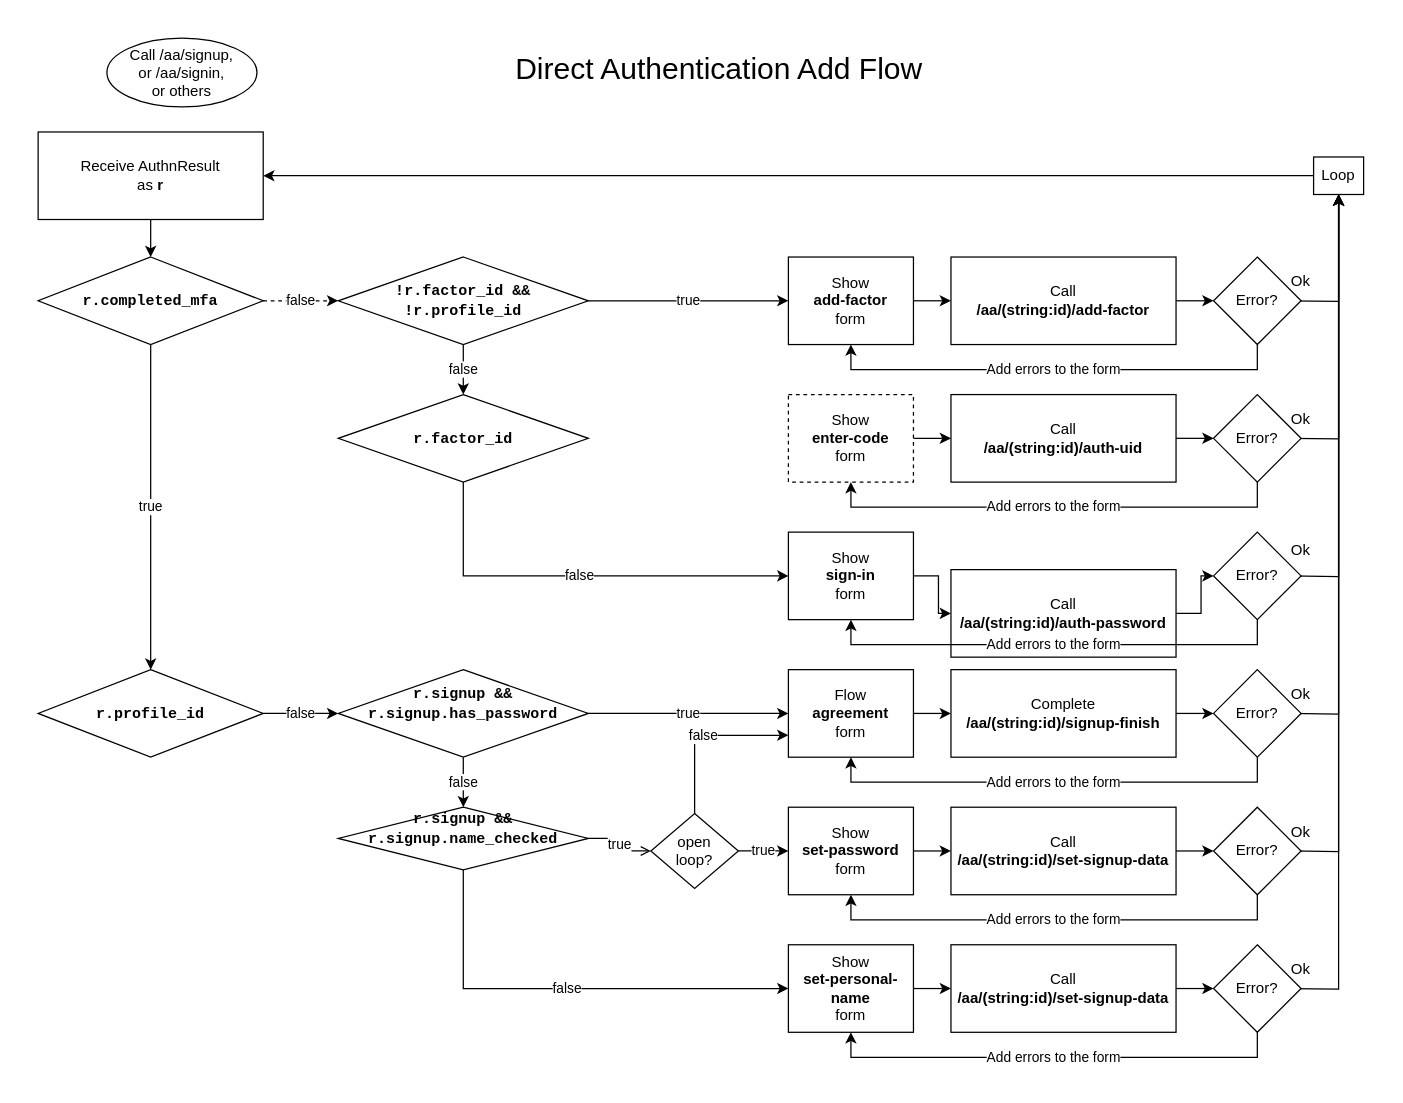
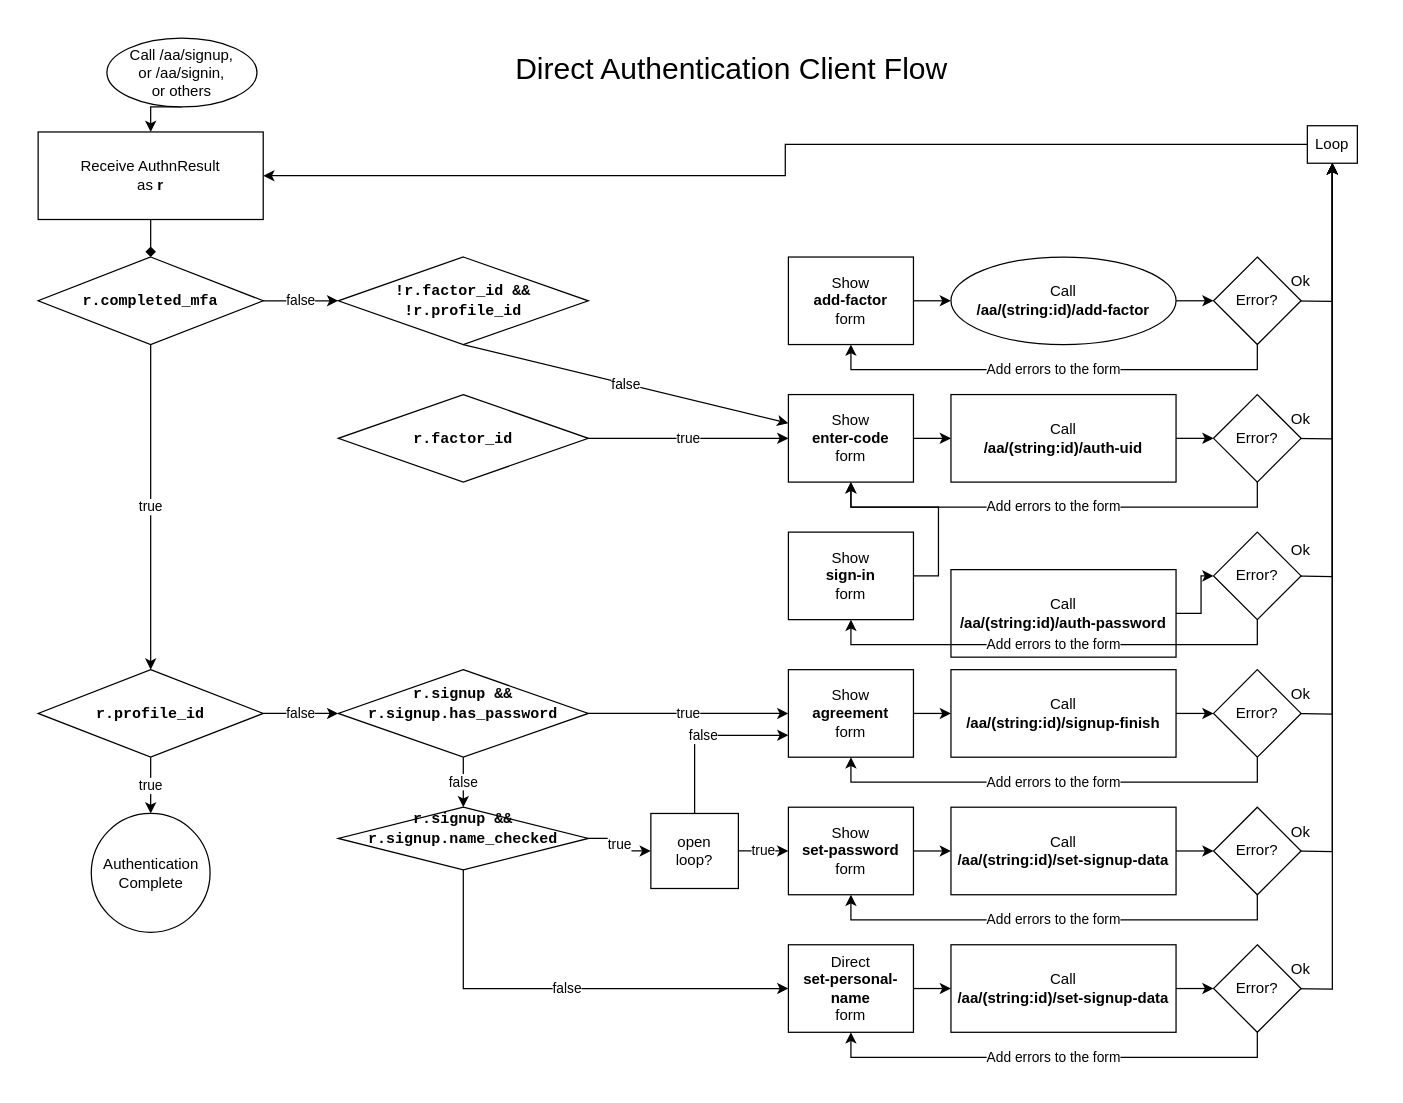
node "Direct Authentication Add Flow": label "Direct Authentication Add Flow" -> "Direct Authentication Client Flow"
edge "Call /aa/signup, or /aa/signin, or others" -> "Receive AuthnResult as r": added
node "Loop": moved (1338, 176) -> (1332, 144)
edge "Receive AuthnResult as r" -> "r.completed_mfa": arrowhead classic -> diamond
edge "r.completed_mfa" -> "!r.factor_id && !r.profile_id": style dashed -> solid
edge "!r.factor_id && !r.profile_id" -> "Show add-factor form": removed, label "true"
node "Call /aa/(string:id)/add-factor": shape rectangle -> ellipse
edge "!r.factor_id && !r.profile_id" -> "r.factor_id": now "!r.factor_id && !r.profile_id" -> "Show enter-code form"
edge "r.factor_id" -> "Show enter-code form": added, label "true"
node "Show enter-code form": style dashed -> solid
edge "r.factor_id" -> "Show sign-in form": removed, label "false"
edge "Show sign-in form" -> "Call /aa/(string:id)/auth-password": now "Show sign-in form" -> "Show enter-code form"
node "Flow agreement form": label "Flow agreement form" -> "Show agreement form"
node "Complete /aa/(string:id)/signup-finish": label "Complete /aa/(string:id)/signup-finish" -> "Call /aa/(string:id)/signup-finish"
edge "r.profile_id" -> "Authentication Complete": added, label "true"
edge "r.signup && r.signup.name_checked" -> "open loop?": arrowhead open -> classic
node "open loop?": shape diamond -> rectangle
node "Authentication Complete": added
node "Show set-personal-name form": label "Show set-personal-name form" -> "Direct set-personal-name form"
